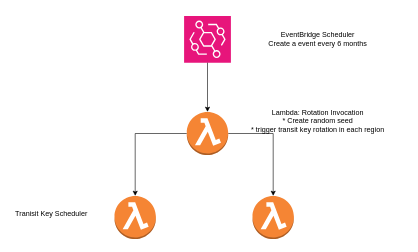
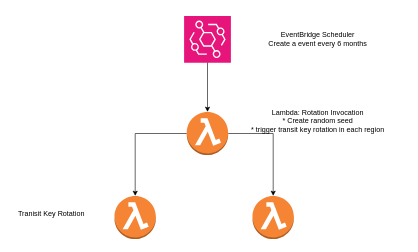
node "Tranisit Key Scheduler": label "Tranisit Key Scheduler" -> "Tranisit Key Rotation"
